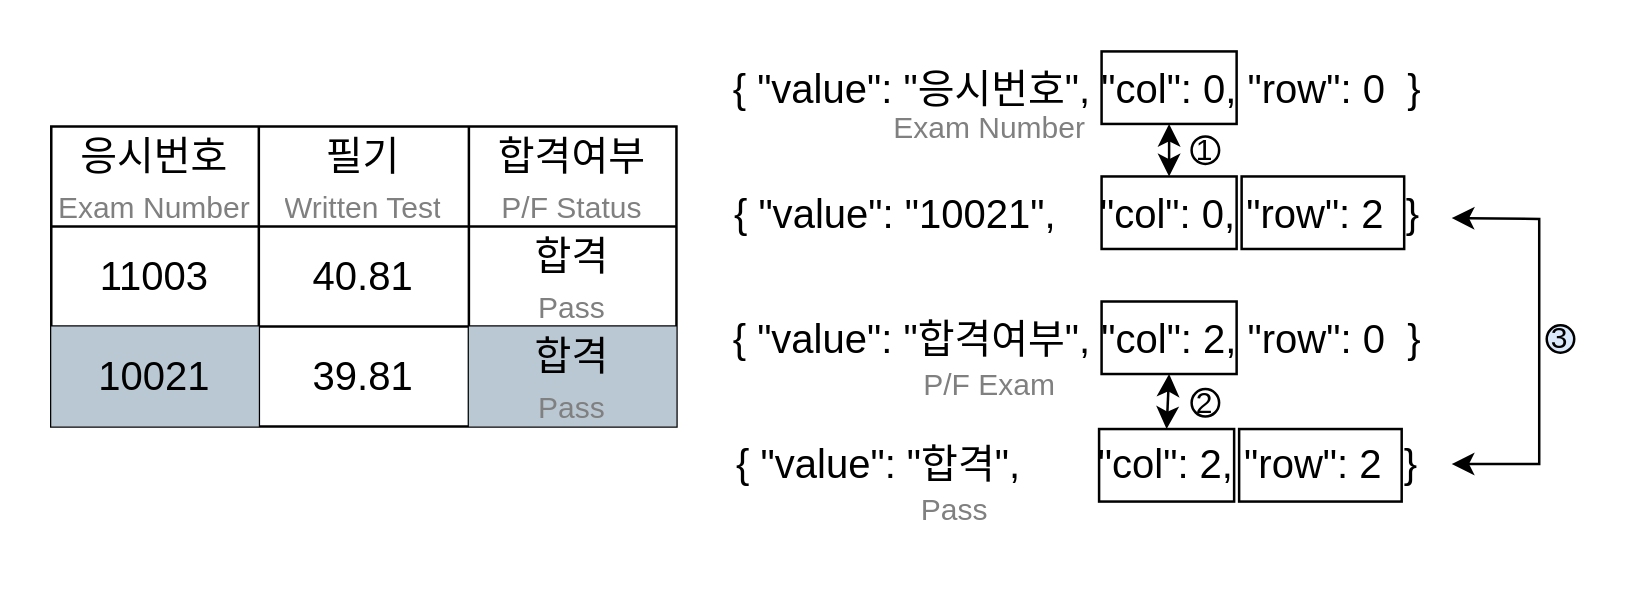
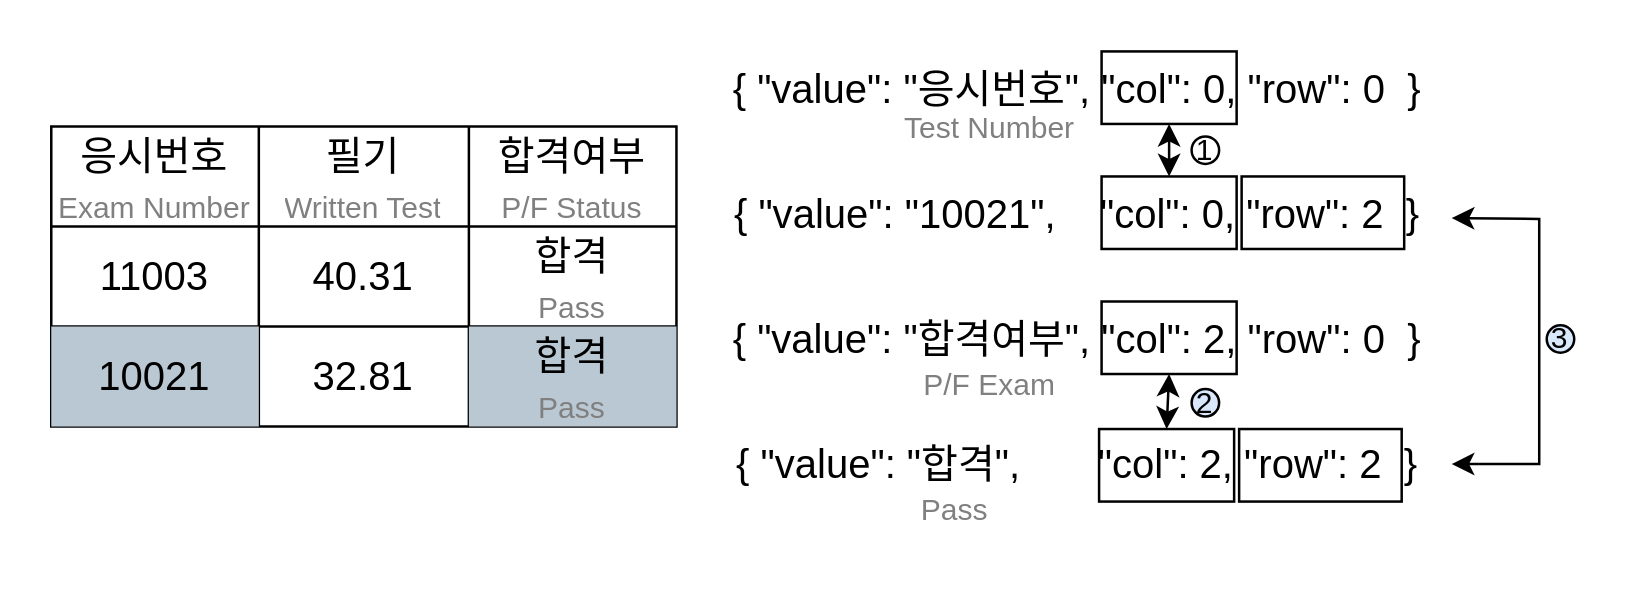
node "Exam Number": label "Exam Number" -> "Test Number"
node "40.81": label "40.81" -> "40.31"
node "39.81": label "39.81" -> "32.81"
node "2": fillcolor #ffffff -> #dae8fc
